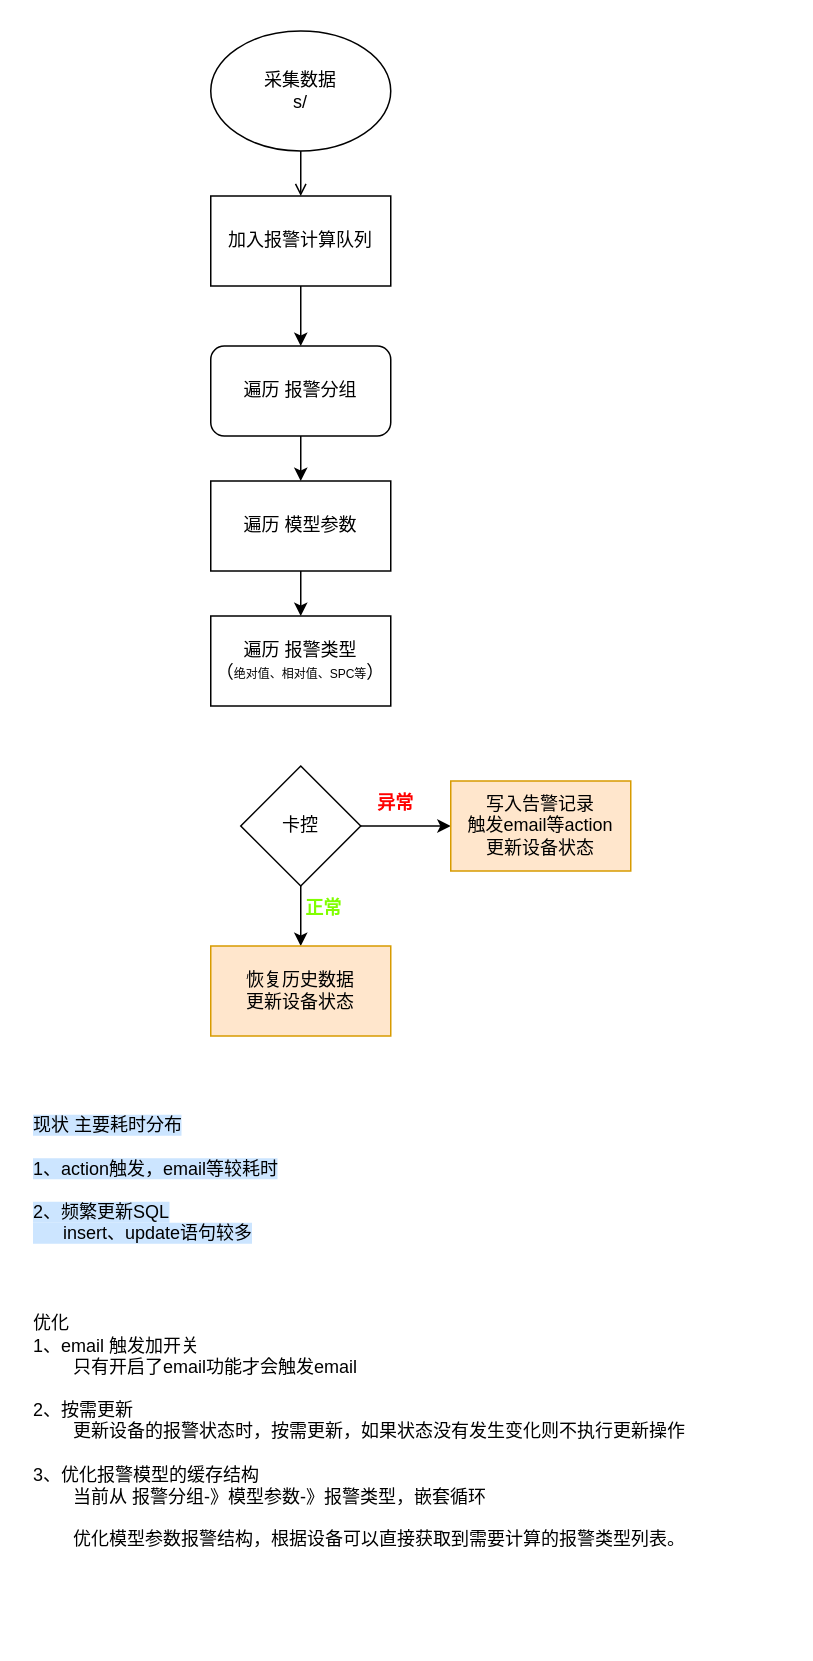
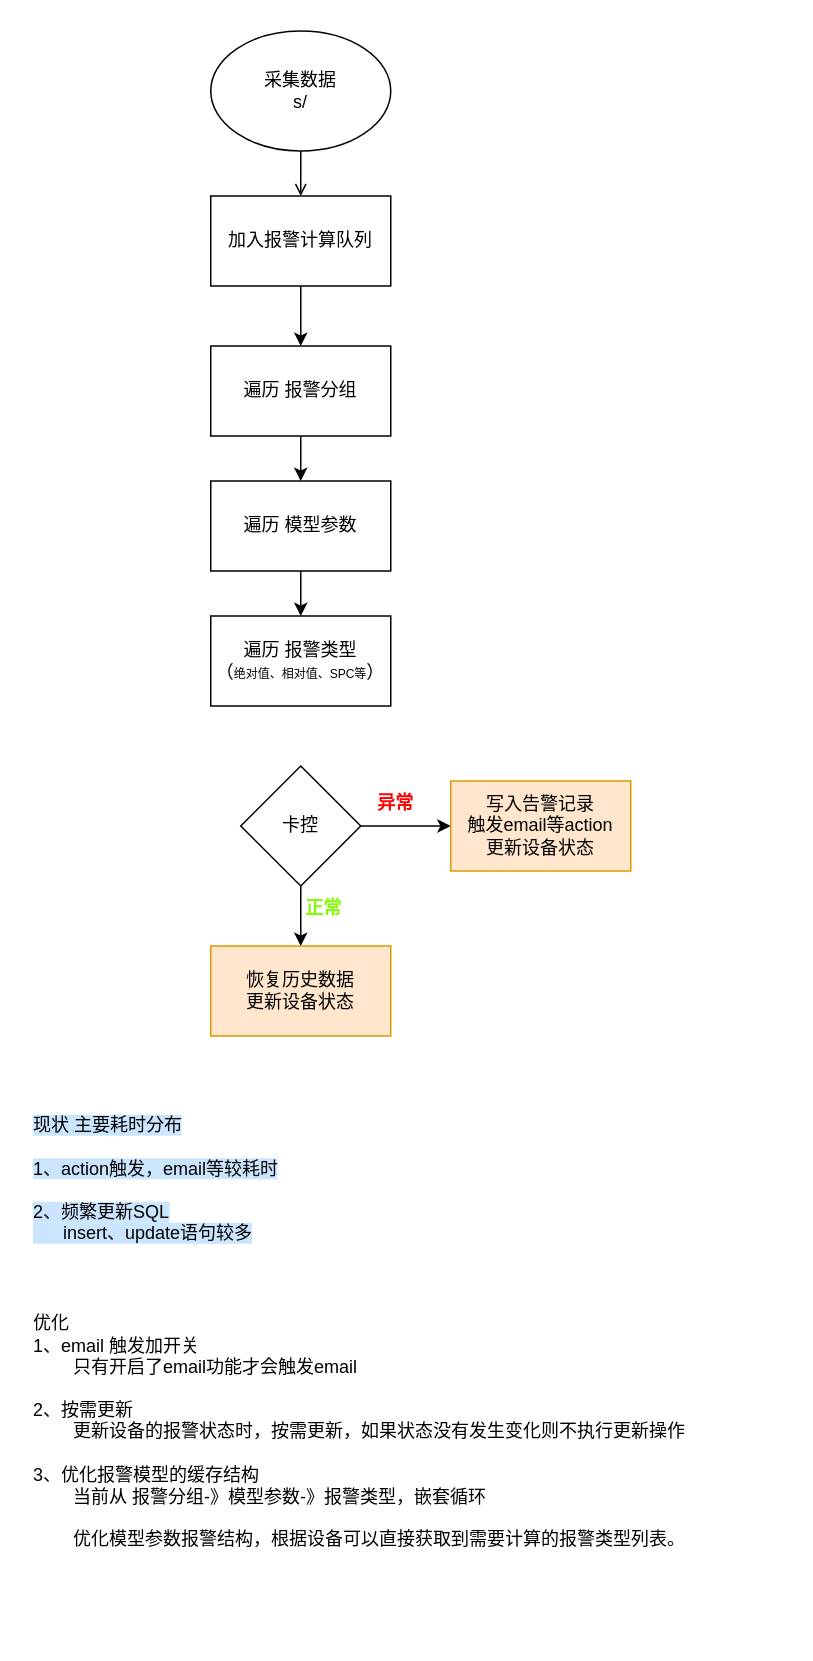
node "遍历 报警分组": shape rounded rectangle -> rectangle
